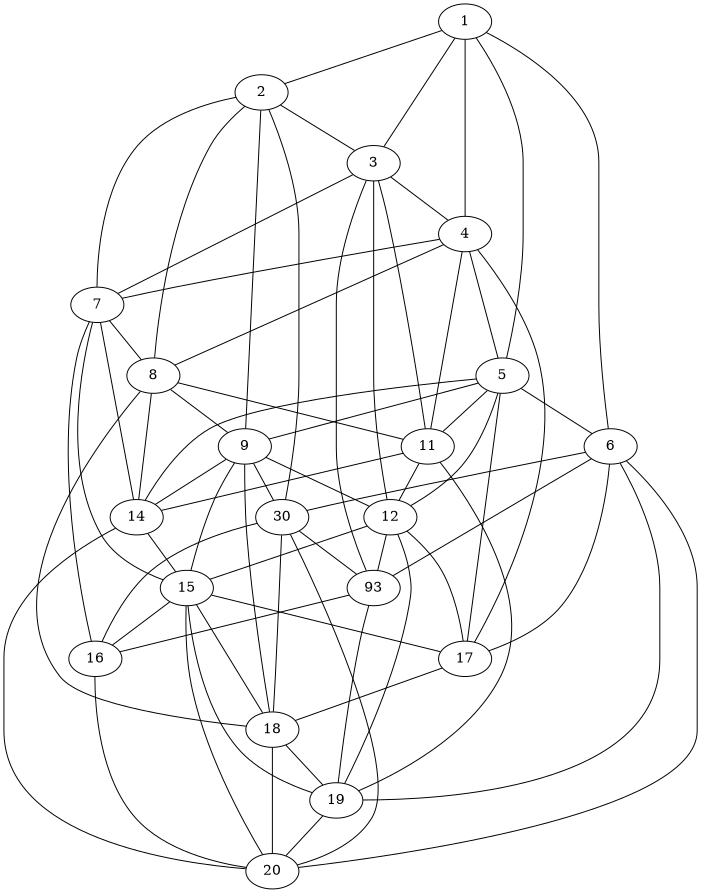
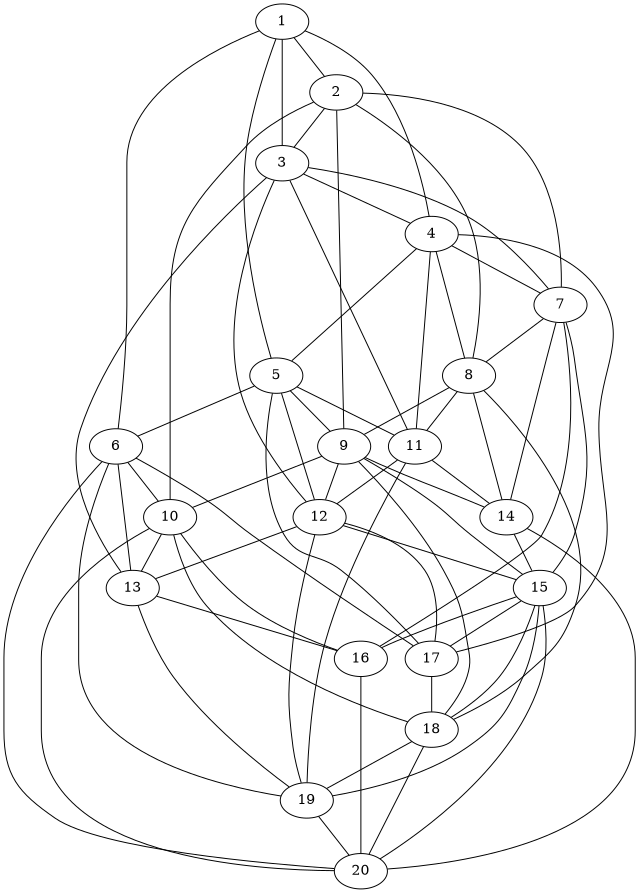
edge "5" -- "14": removed
node "30": label "30" -> "10"
node "93": label "93" -> "13"
